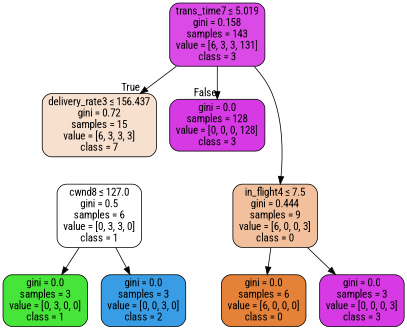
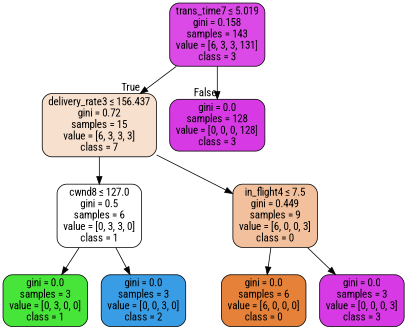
edge "trans_time7 ≤ 5.019" -> "in_flight4 ≤ 7.5": now "delivery_rate3 ≤ 156.437" -> "in_flight4 ≤ 7.5"
edge "delivery_rate3 ≤ 156.437" -> "cwnd8 ≤ 127.0": added
node "in_flight4 ≤ 7.5": text "gini = 0.444" -> "gini = 0.449"
